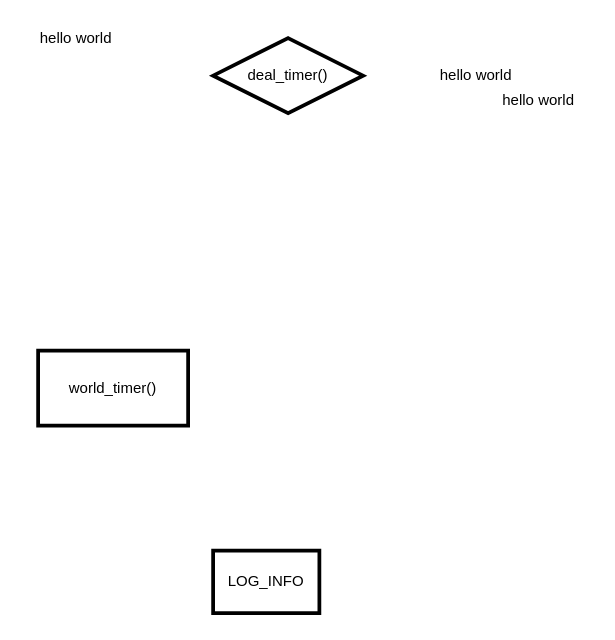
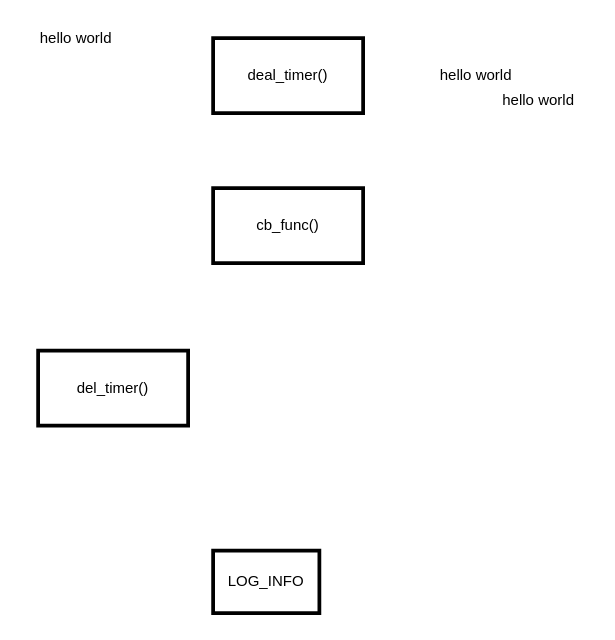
node "deal_timer()": shape diamond -> rectangle
node "cb_func()": added
node "world_timer()": label "world_timer()" -> "del_timer()"
